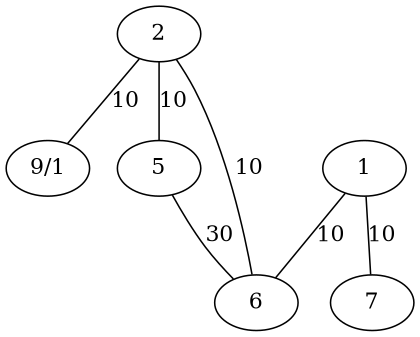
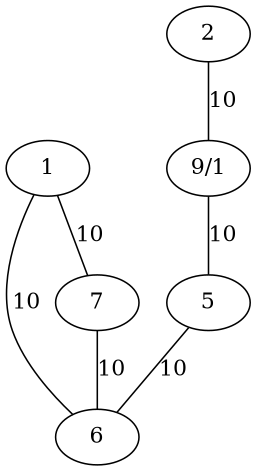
edge "2" -- "5": now "9/1" -- "5"
edge "2" -- "6": now "7" -- "6"
edge "5" -- "6": label "30" -> "10"
